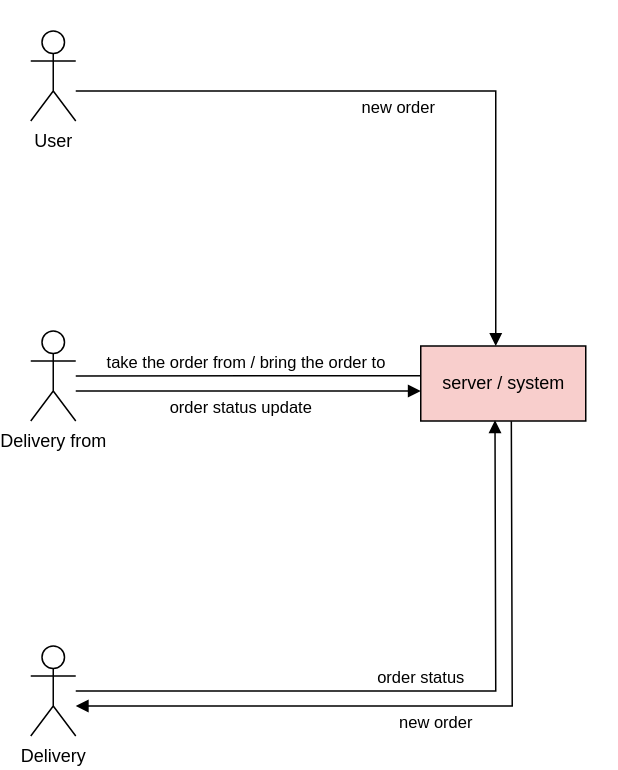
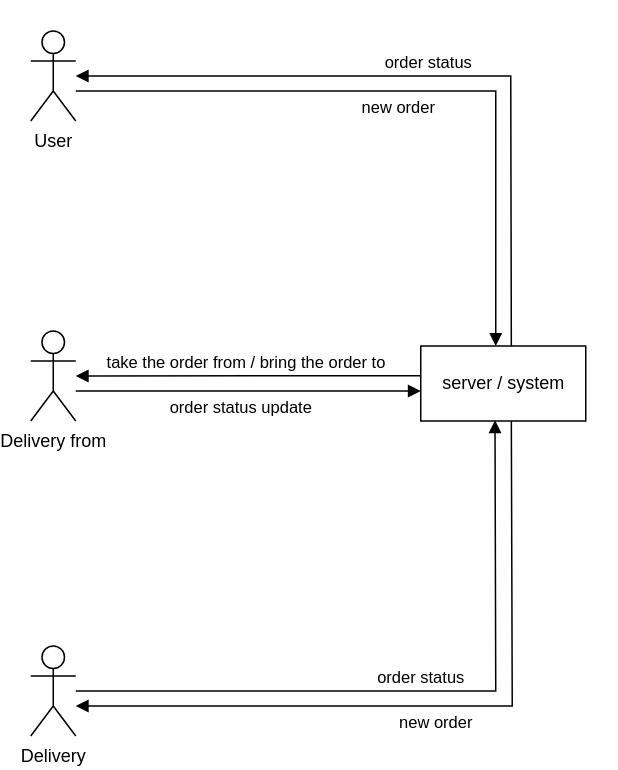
edge "server / system" -> "User": added, label "order status"
edge "Delivery from" -- "server / system": arrowhead none -> block
node "server / system": fillcolor #f8cecc -> #ffffff
